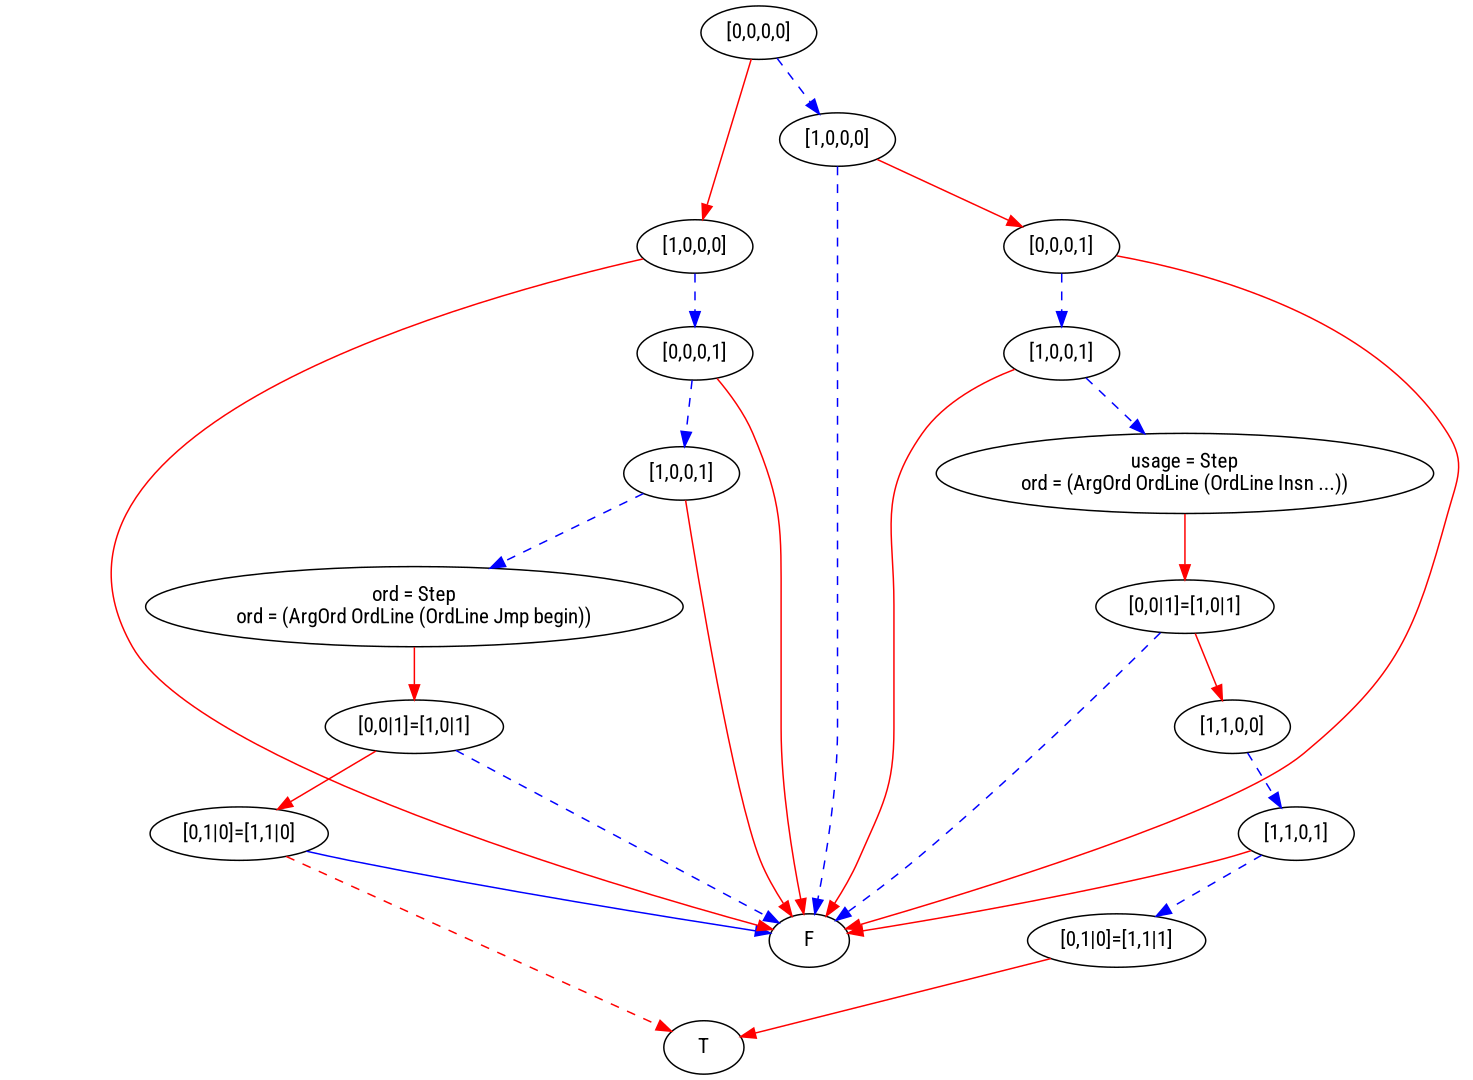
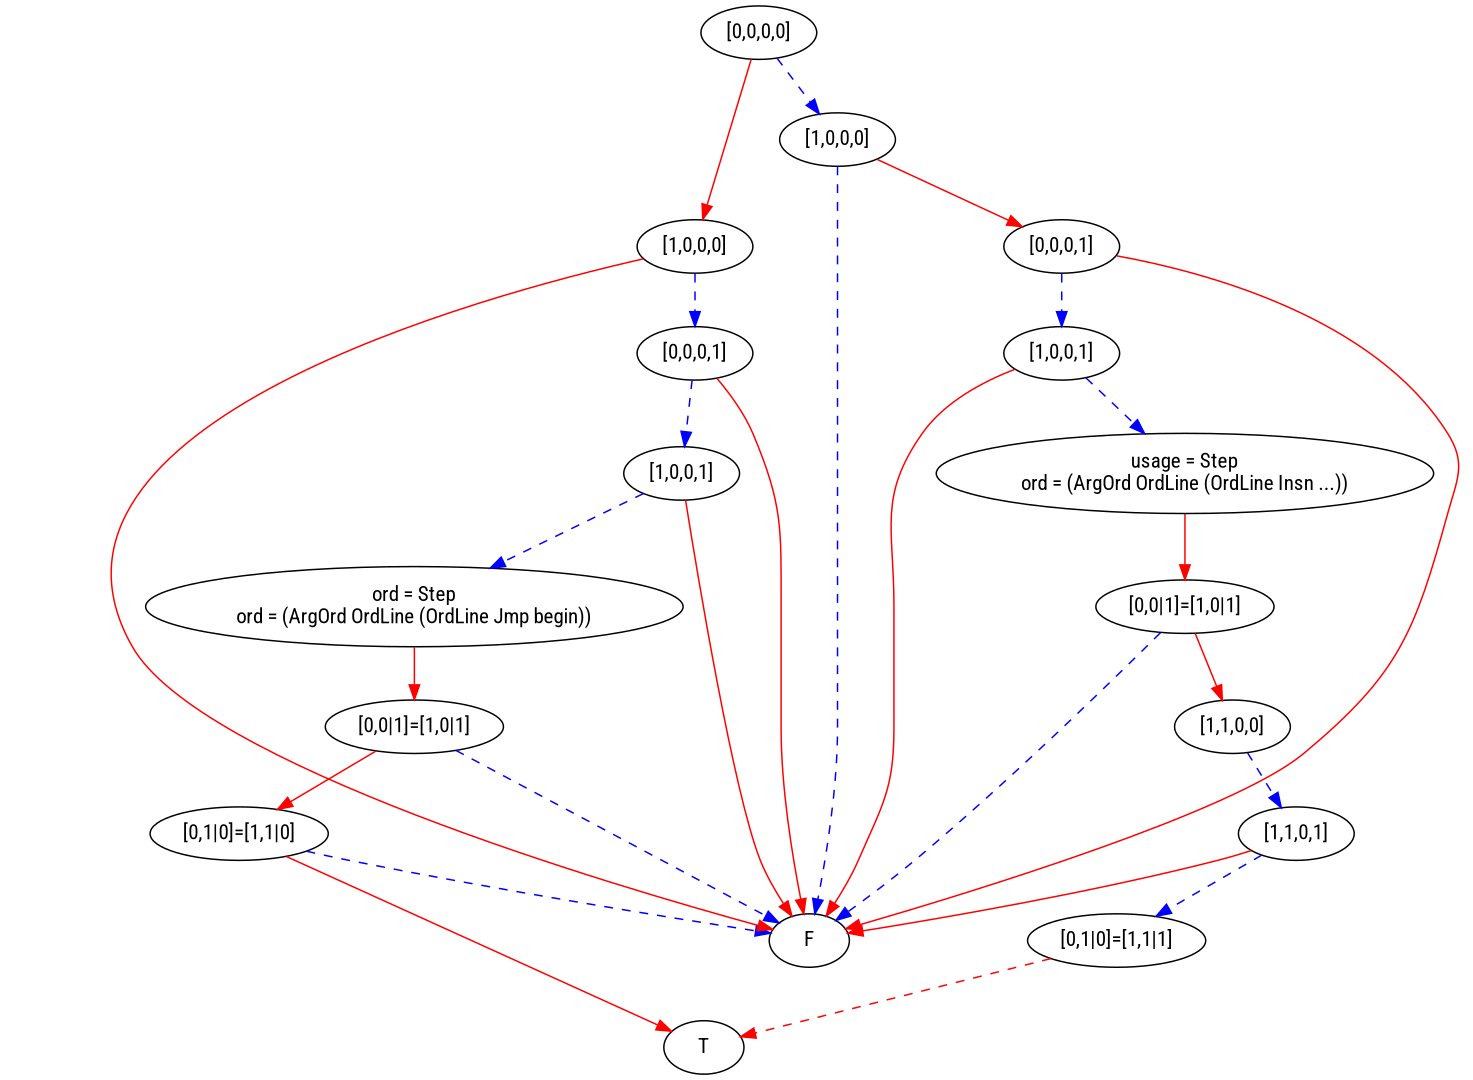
edge "[0,1|0]=[1,1|0]" -> "F": style solid -> dashed
edge "[0,1|0]=[1,1|0]" -> "T": style dashed -> solid
edge "[0,1|0]=[1,1|1]" -> "T": style solid -> dashed
